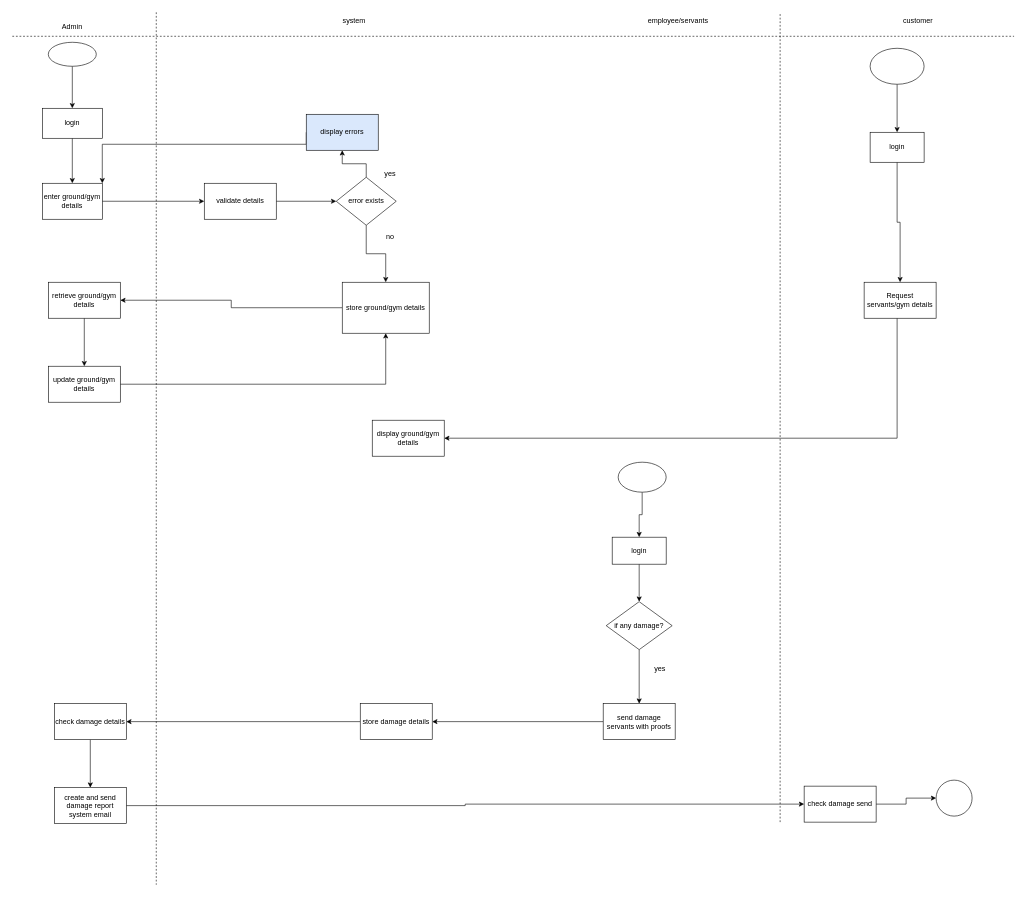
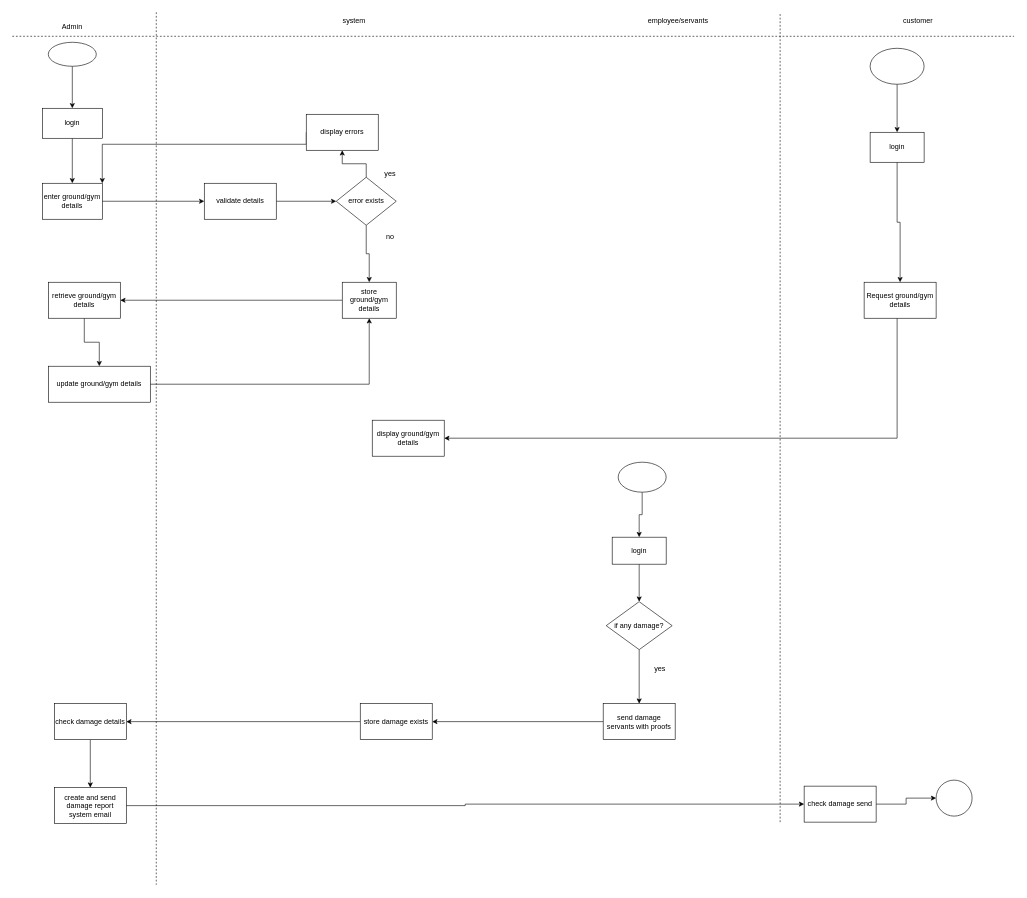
node "display errors": fillcolor #dae8fc -> #ffffff
node "Request servants/gym details": label "Request servants/gym details" -> "Request ground/gym details"
node "store ground/gym details": size 87x51 -> 54x36
node "update ground/gym details": size 72x36 -> 102x36
node "store damage details": label "store damage details" -> "store damage exists"
